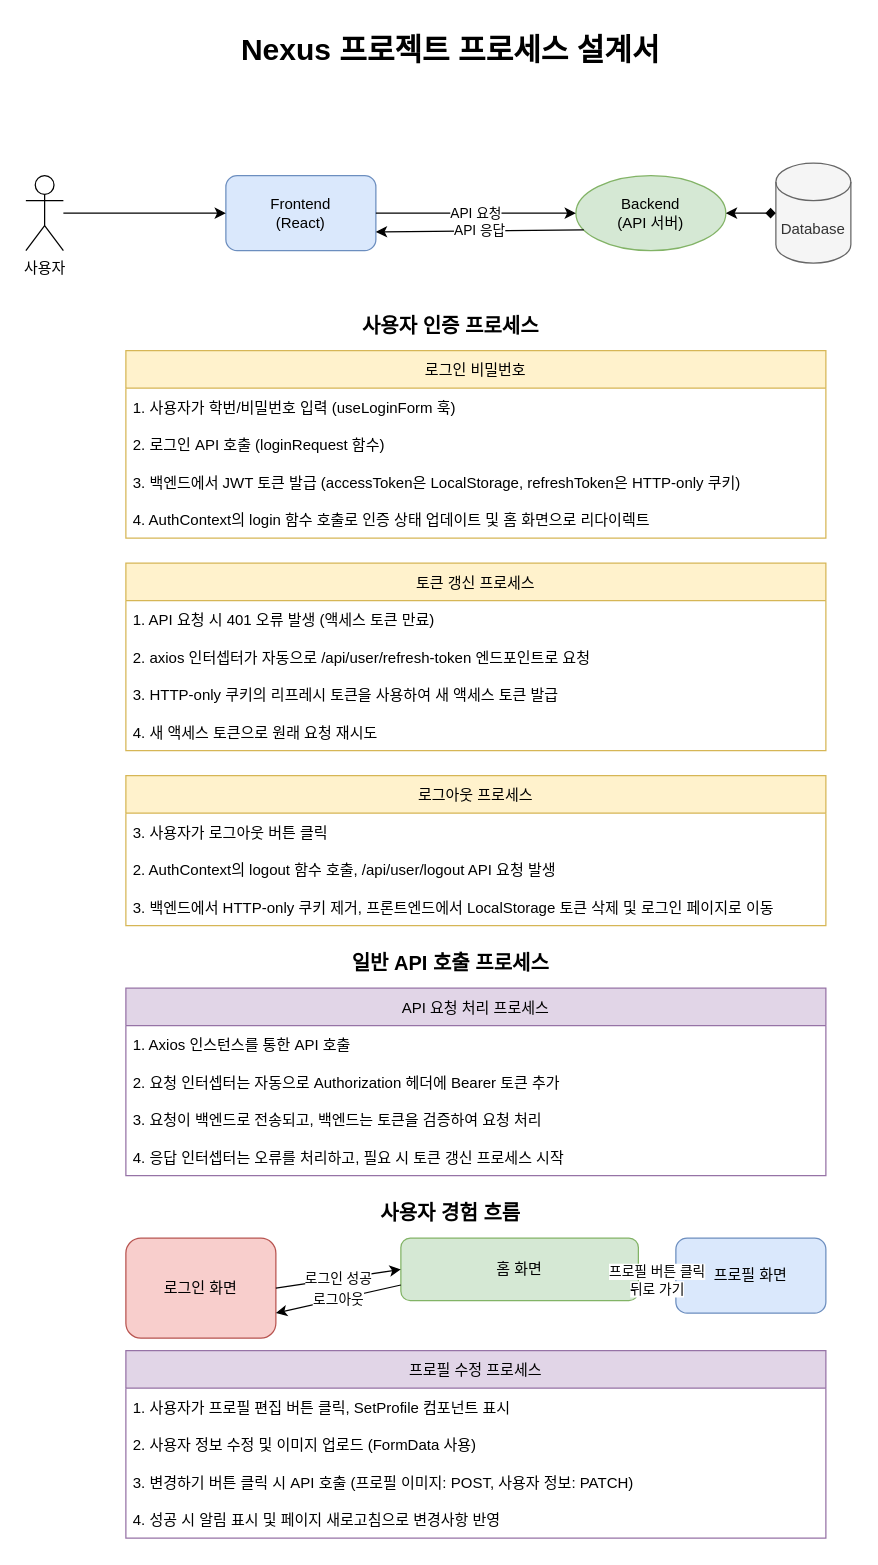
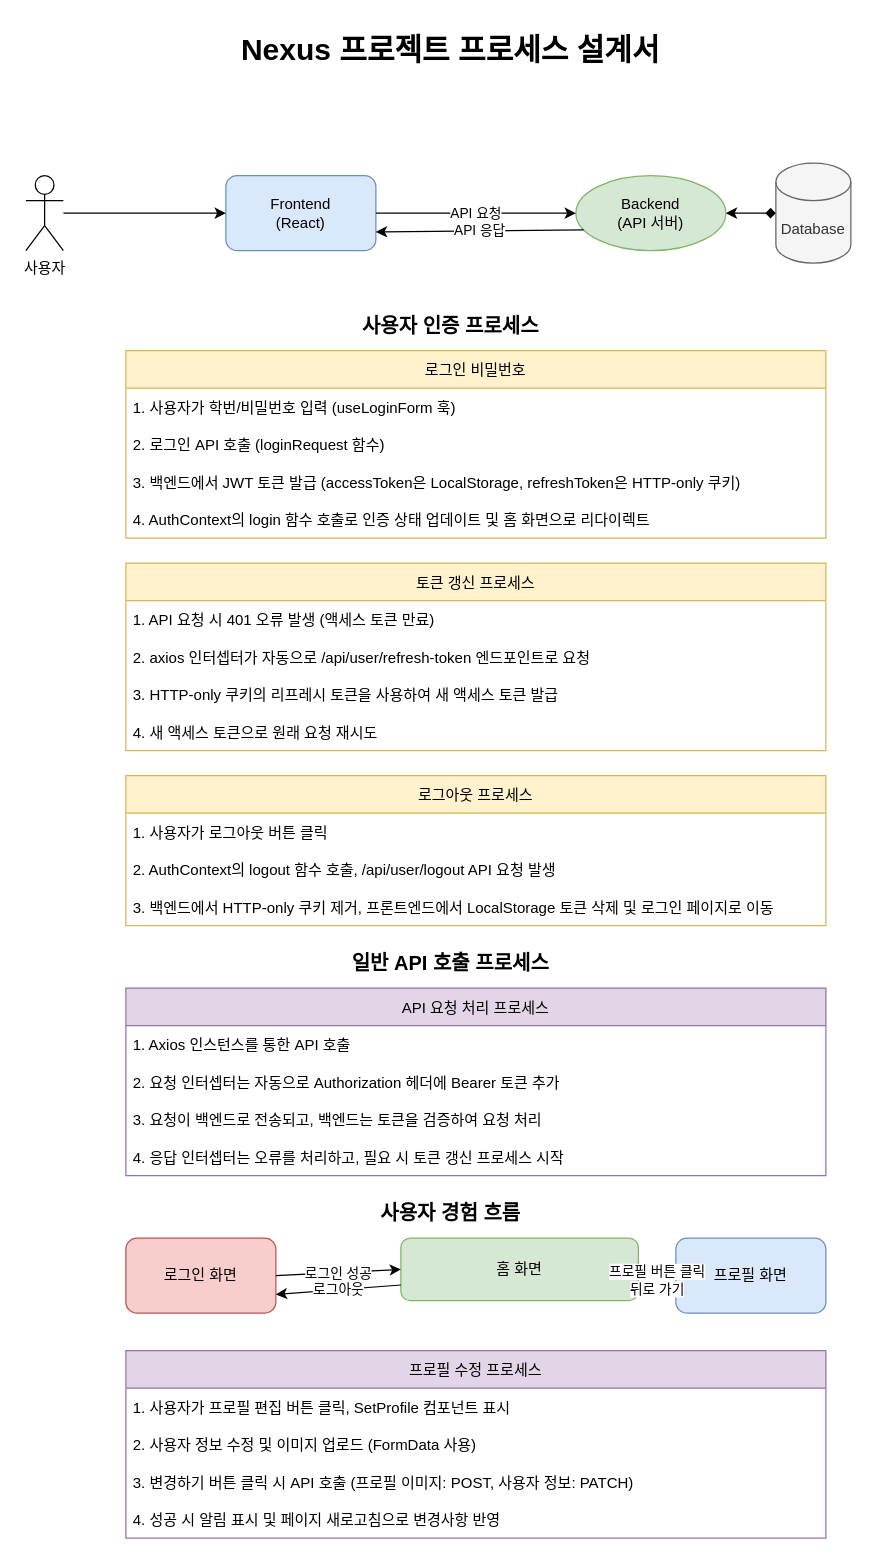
node "3. 사용자가 로그아웃 버튼 클릭": label "3. 사용자가 로그아웃 버튼 클릭" -> "1. 사용자가 로그아웃 버튼 클릭"
node "로그인 화면": size 150x100 -> 150x75
